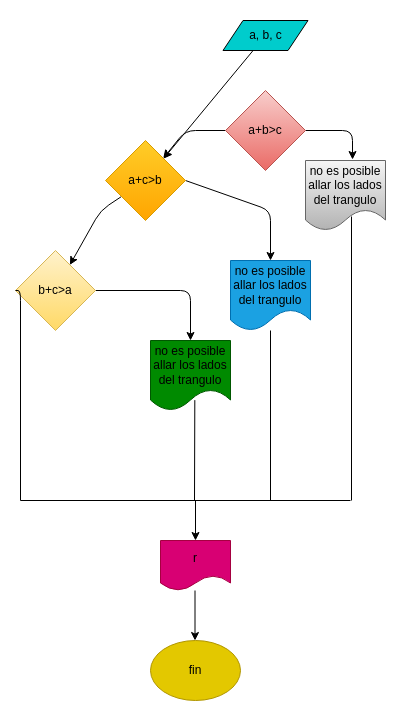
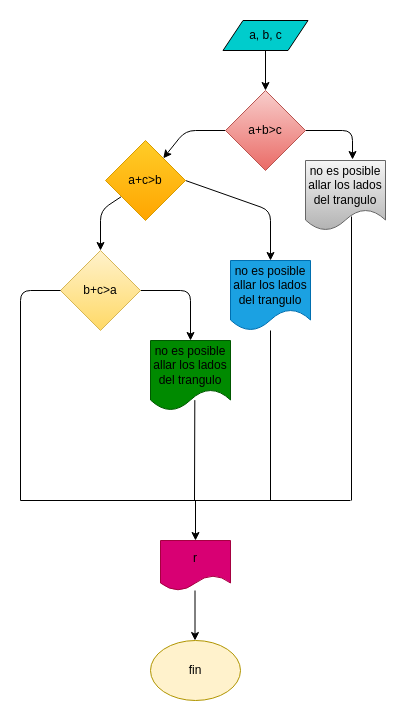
edge "a, b, c" -> "a+c>b": now "a, b, c" -> "a+b>c"
node "b+c>a": moved (56, 291) -> (101, 291)
node "fin": fillcolor #e3c800 -> #fff2cc
